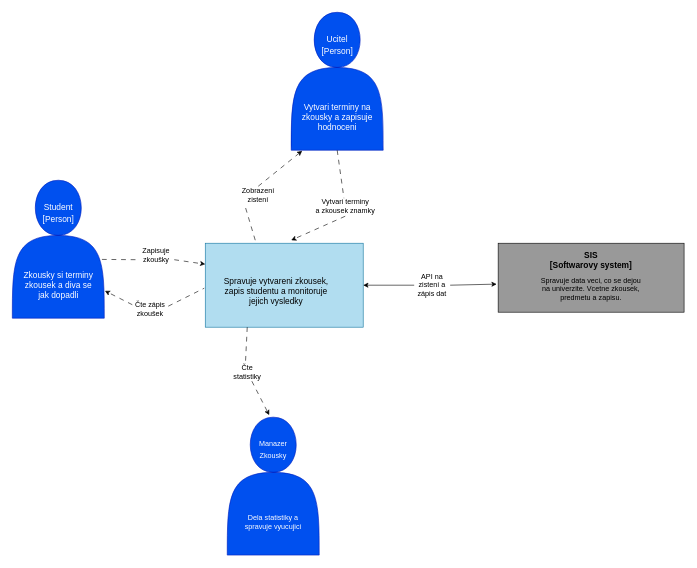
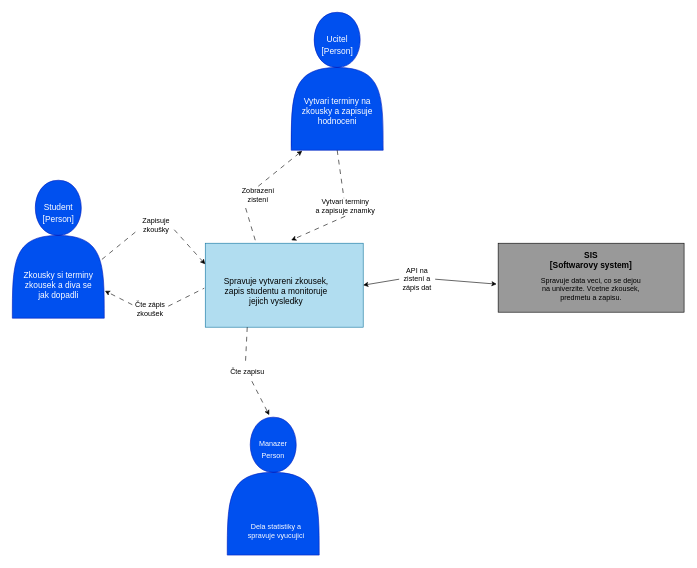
node "Vytvari terminy na zkousky a zapisuje hodnoceni": moved (337, 117) -> (337, 111)
node "Vytvari terminy a zkousek znamky": label "Vytvari terminy a zkousek znamky" -> "Vytvari terminy a zapisuje znamky"
node "Zapisuje zkoušky": moved (156, 255) -> (156, 225)
node "API na zistení a zápis dat": moved (432, 285) -> (417, 279)
node "Čte statistiky": label "Čte statistiky" -> "Čte zapisu"
node "Zkousky": label "Zkousky" -> "Person"
node "Dela statistiky a spravuje vyucujici": moved (273, 522) -> (276, 531)
